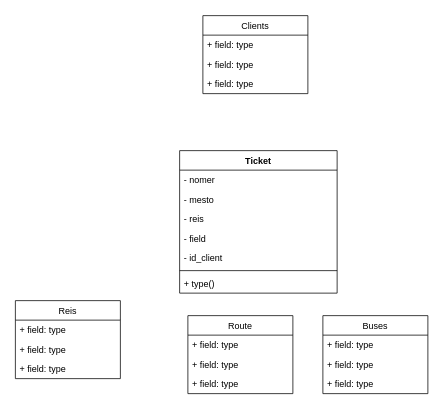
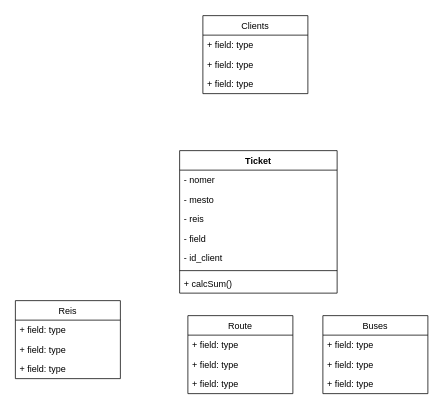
node "+ type()": label "+ type()" -> "+ calcSum()"
